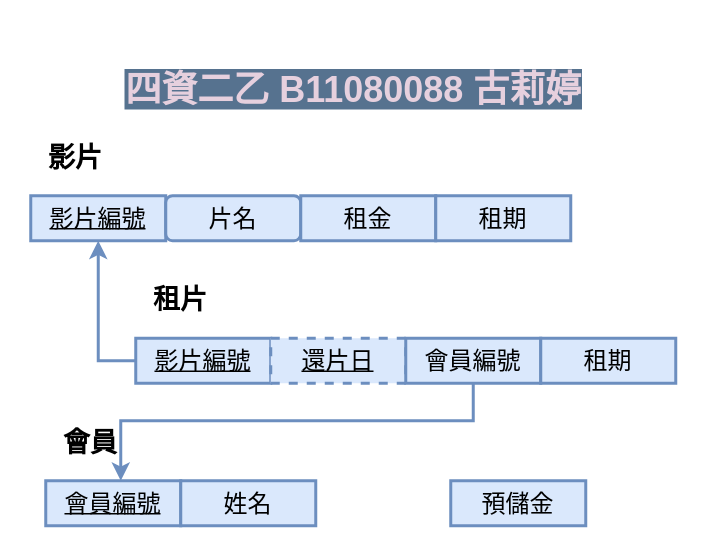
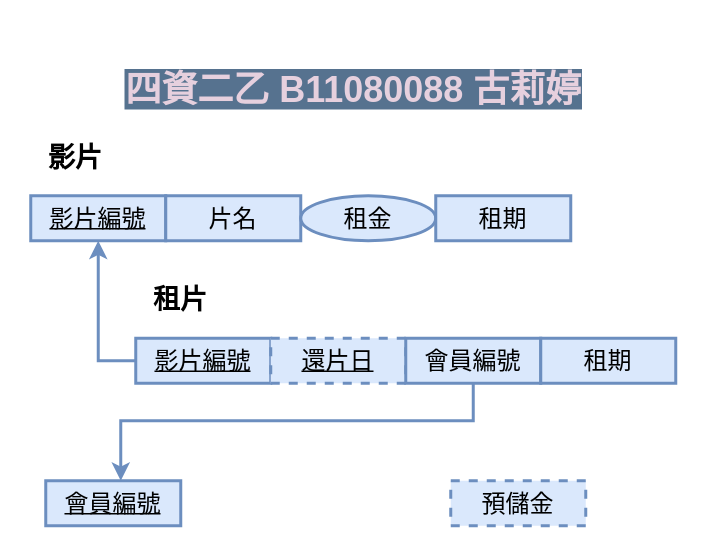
node "片名": shape rounded rectangle -> rectangle
node "租金": shape rectangle -> ellipse
node "會員": removed
node "姓名": removed
node "預儲金": style solid -> dashed
